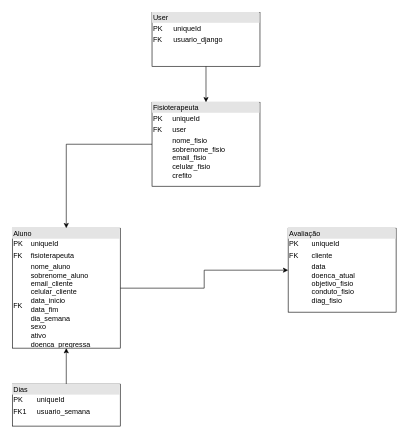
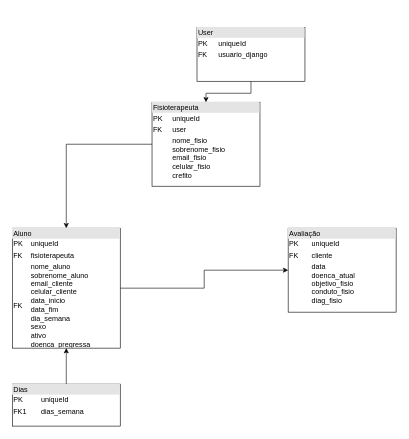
node "User PK uniqueId FK usuario_django": moved (206, 39) -> (251, 54)
node "Dias PK uniqueId FK1 usuario_semana": label "Dias PK uniqueId FK1 usuario_semana" -> "Dias PK uniqueId FK1 dias_semana"
